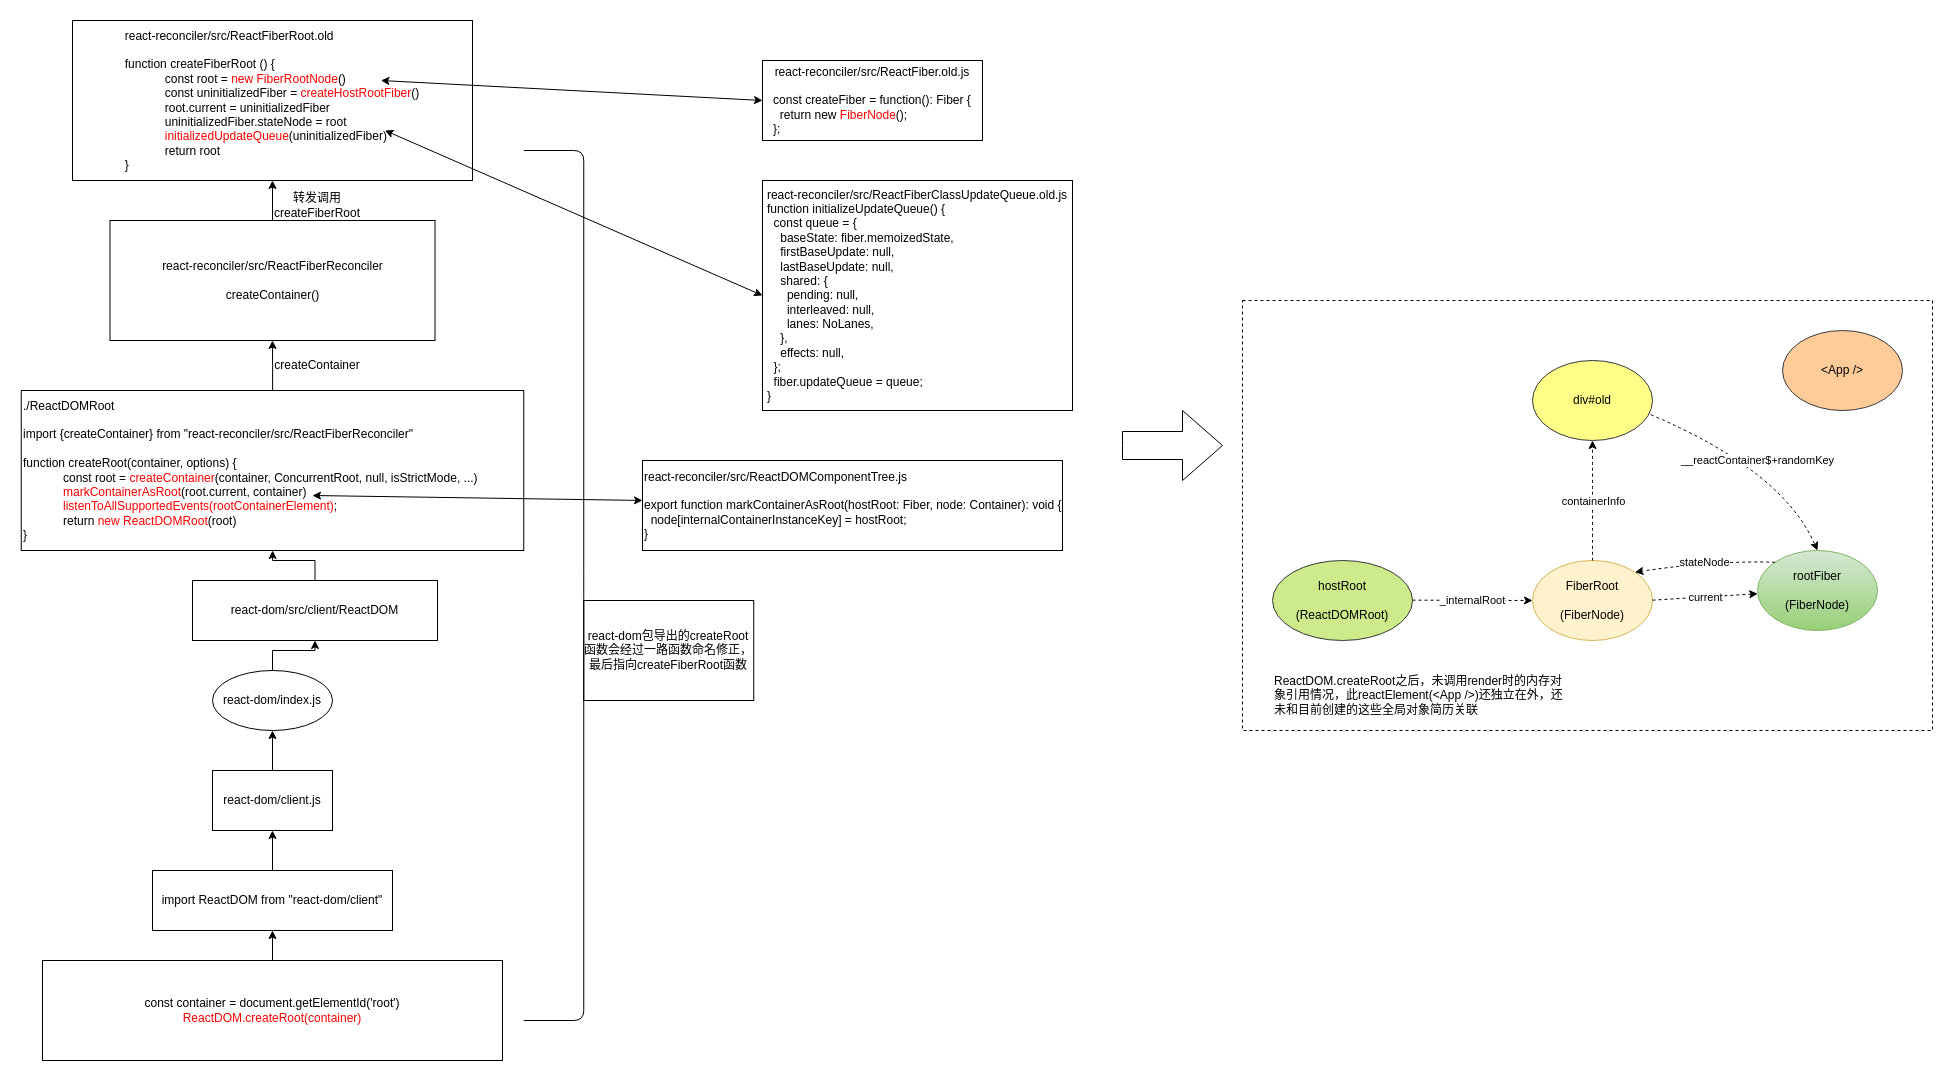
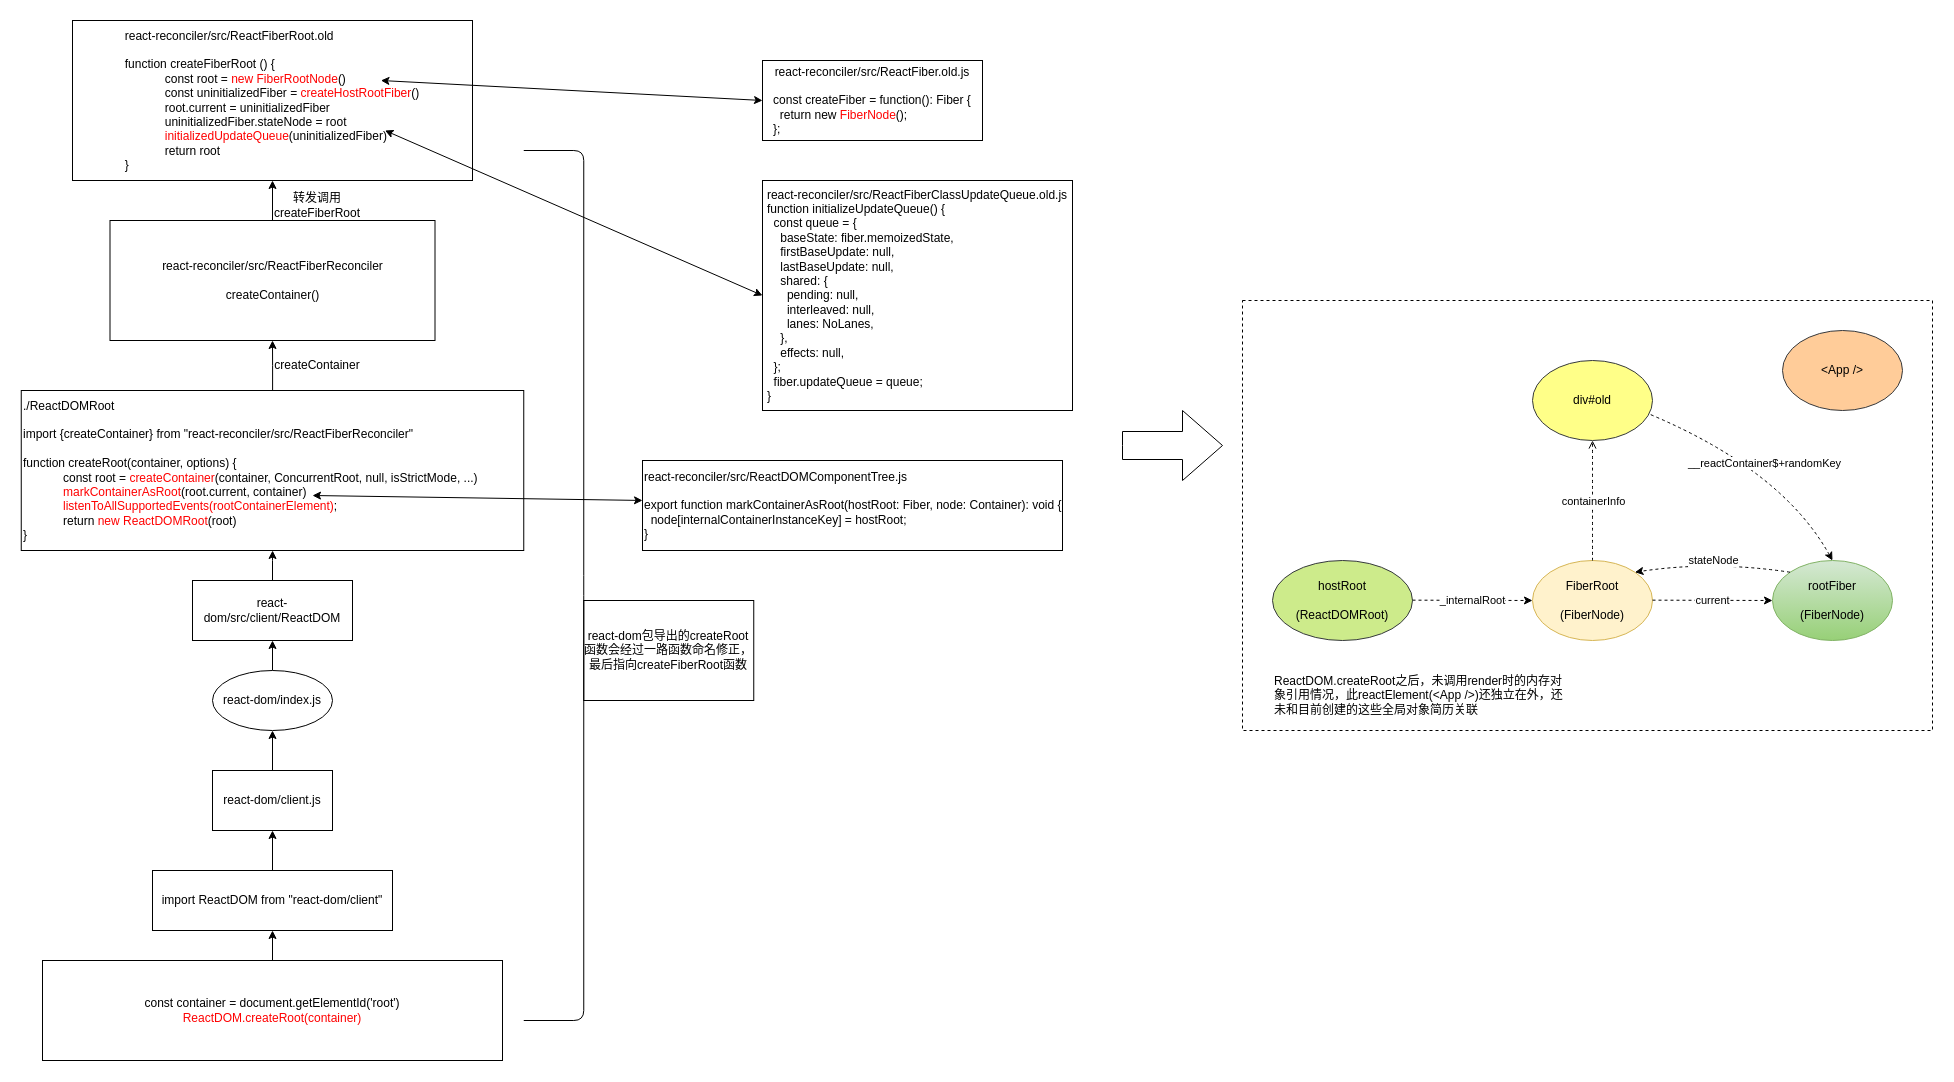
edge "FiberRoot (FiberNode)" -> "div#old": arrowhead classic -> open
node "rootFiber (FiberNode)": moved (1818, 591) -> (1833, 601)
node "react-dom/src/client/ReactDOM": size 245x60 -> 160x60
